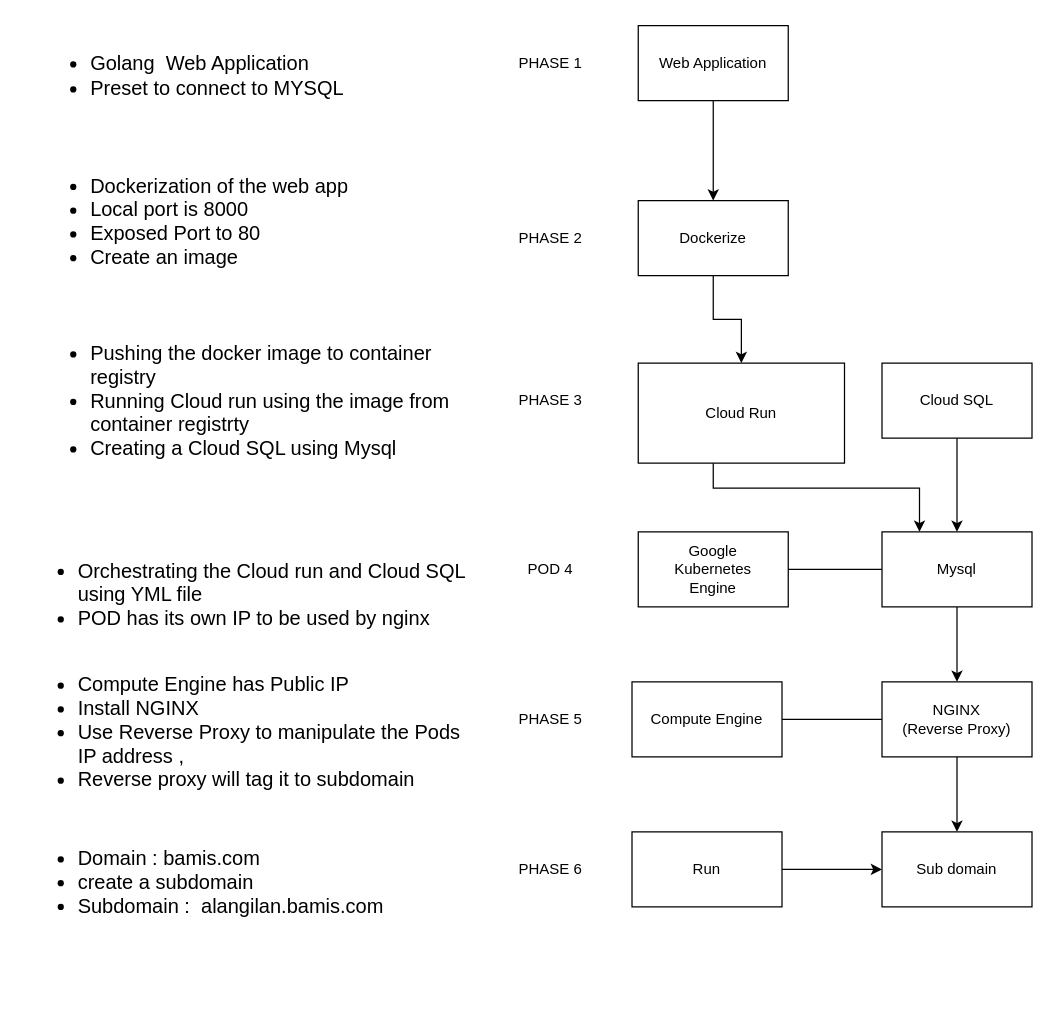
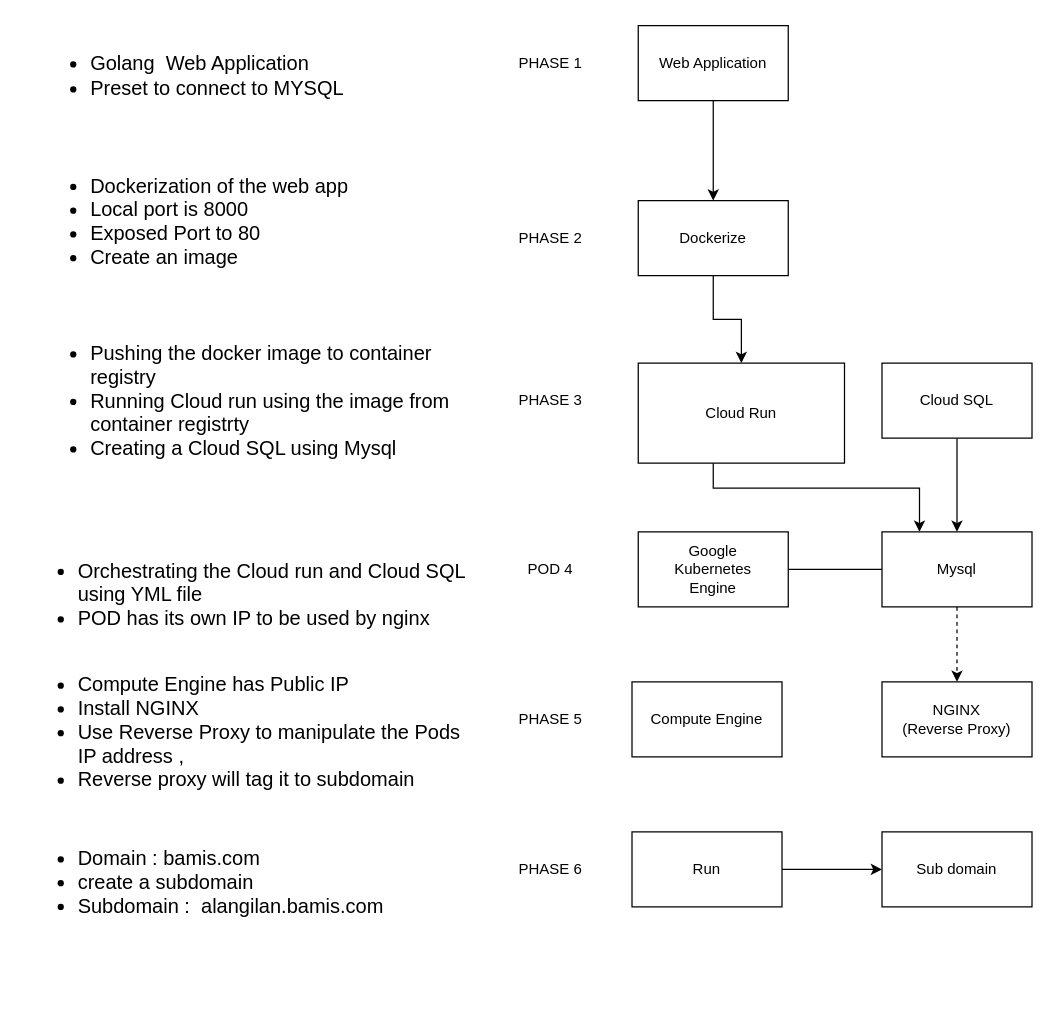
edge "Mysql" -> "NGINX (Reverse Proxy)": style solid -> dashed
edge "Compute Engine" -> "Sub domain": removed
